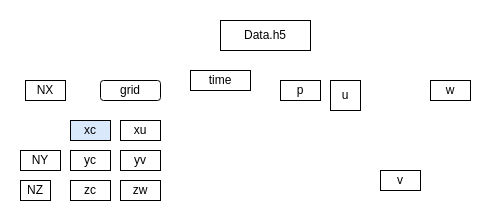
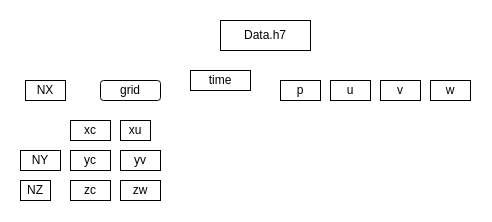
node "Data.h5": label "Data.h5" -> "Data.h7"
node "u": size 30x30 -> 40x20
node "xc": fillcolor #dae8fc -> #ffffff
node "xu": size 40x20 -> 30x20
node "v": moved (401, 181) -> (401, 91)
